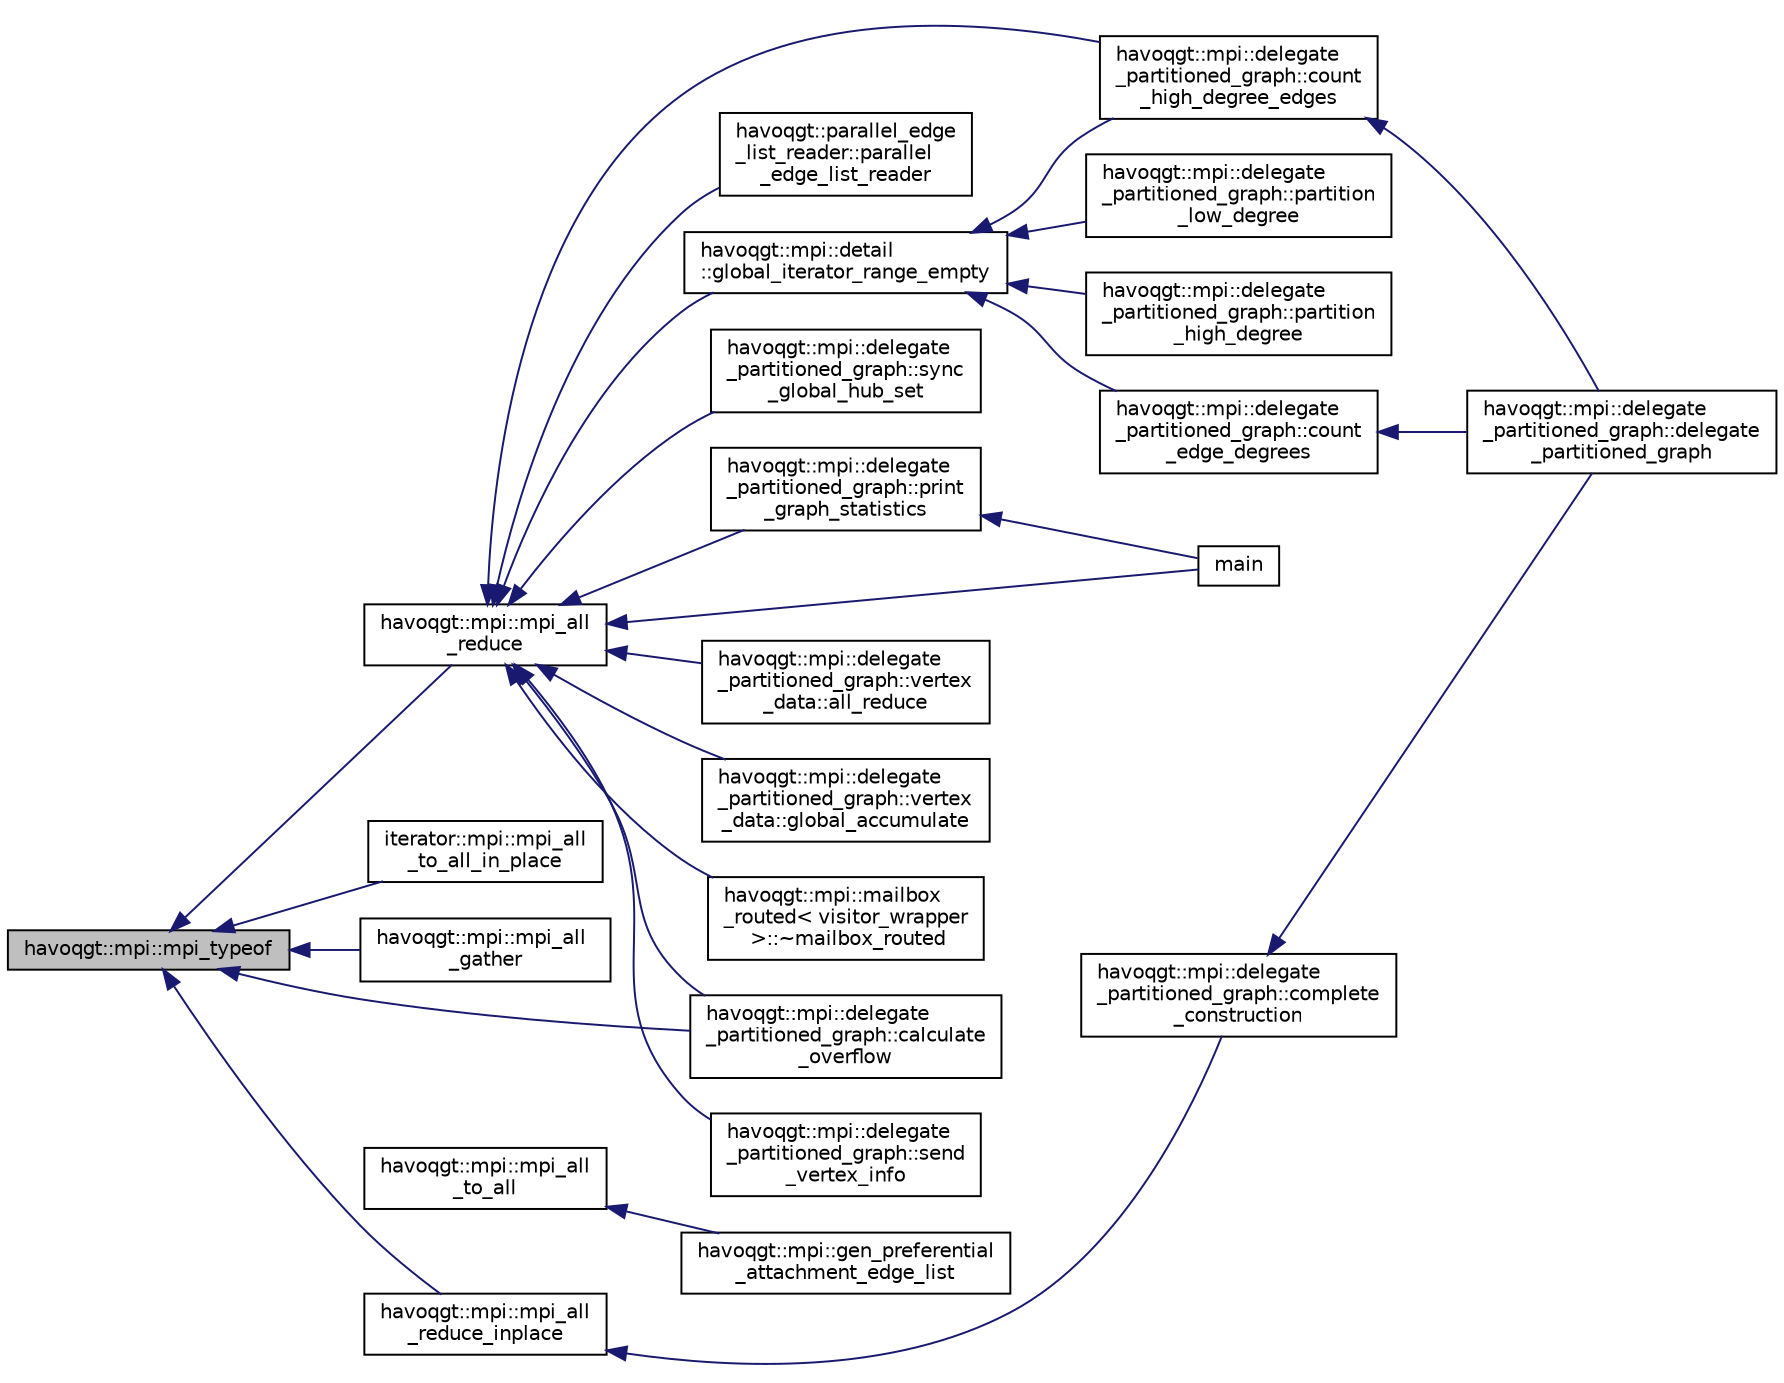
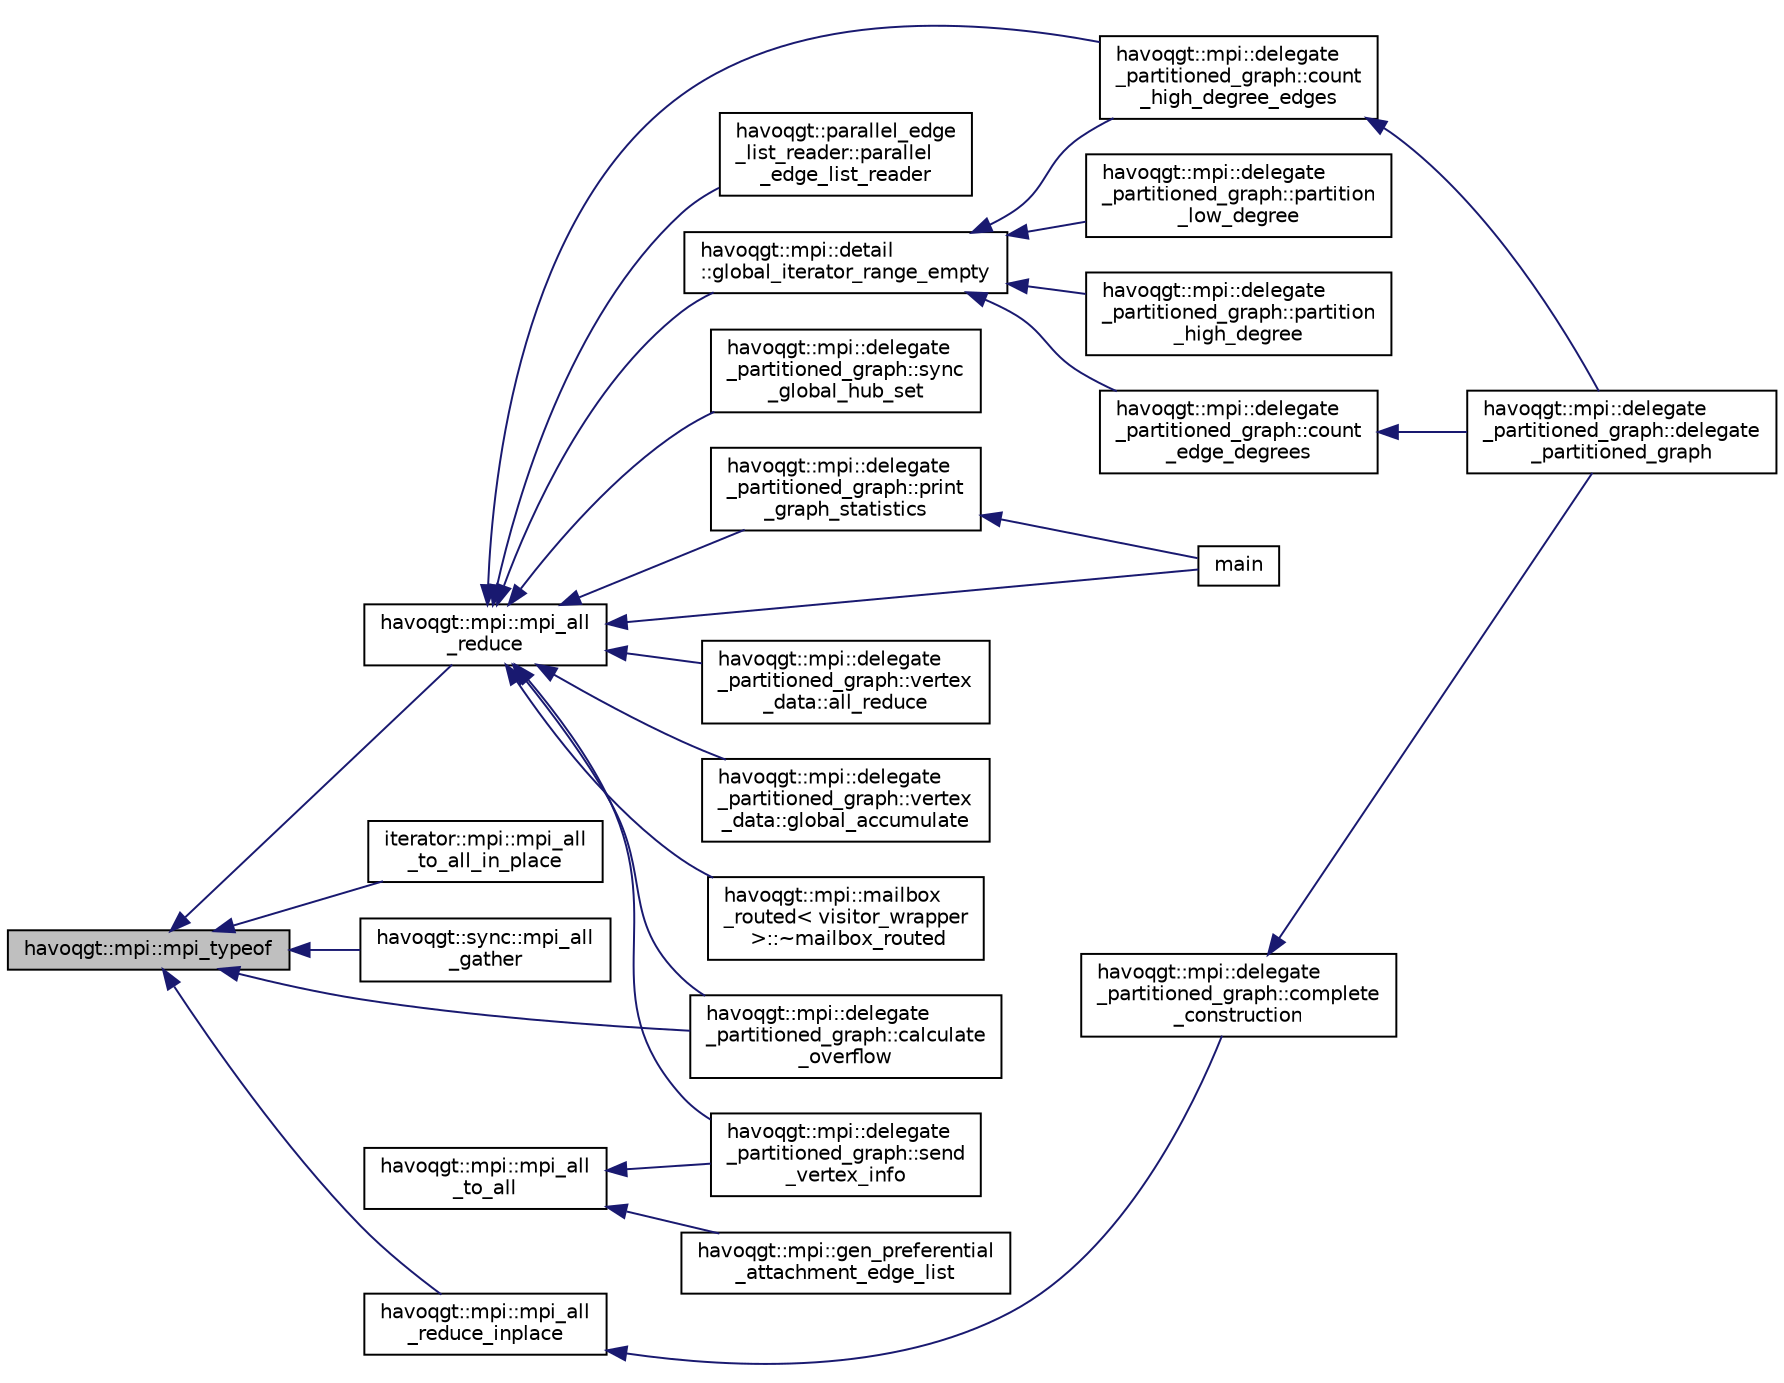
node "havoqgt::mpi::mpi_all _gather": label "havoqgt::mpi::mpi_all _gather" -> "havoqgt::sync::mpi_all _gather"
edge "havoqgt::mpi::delegate _partitioned_graph::send _vertex_info" -> "havoqgt::mpi::mpi_all _to_all": added
